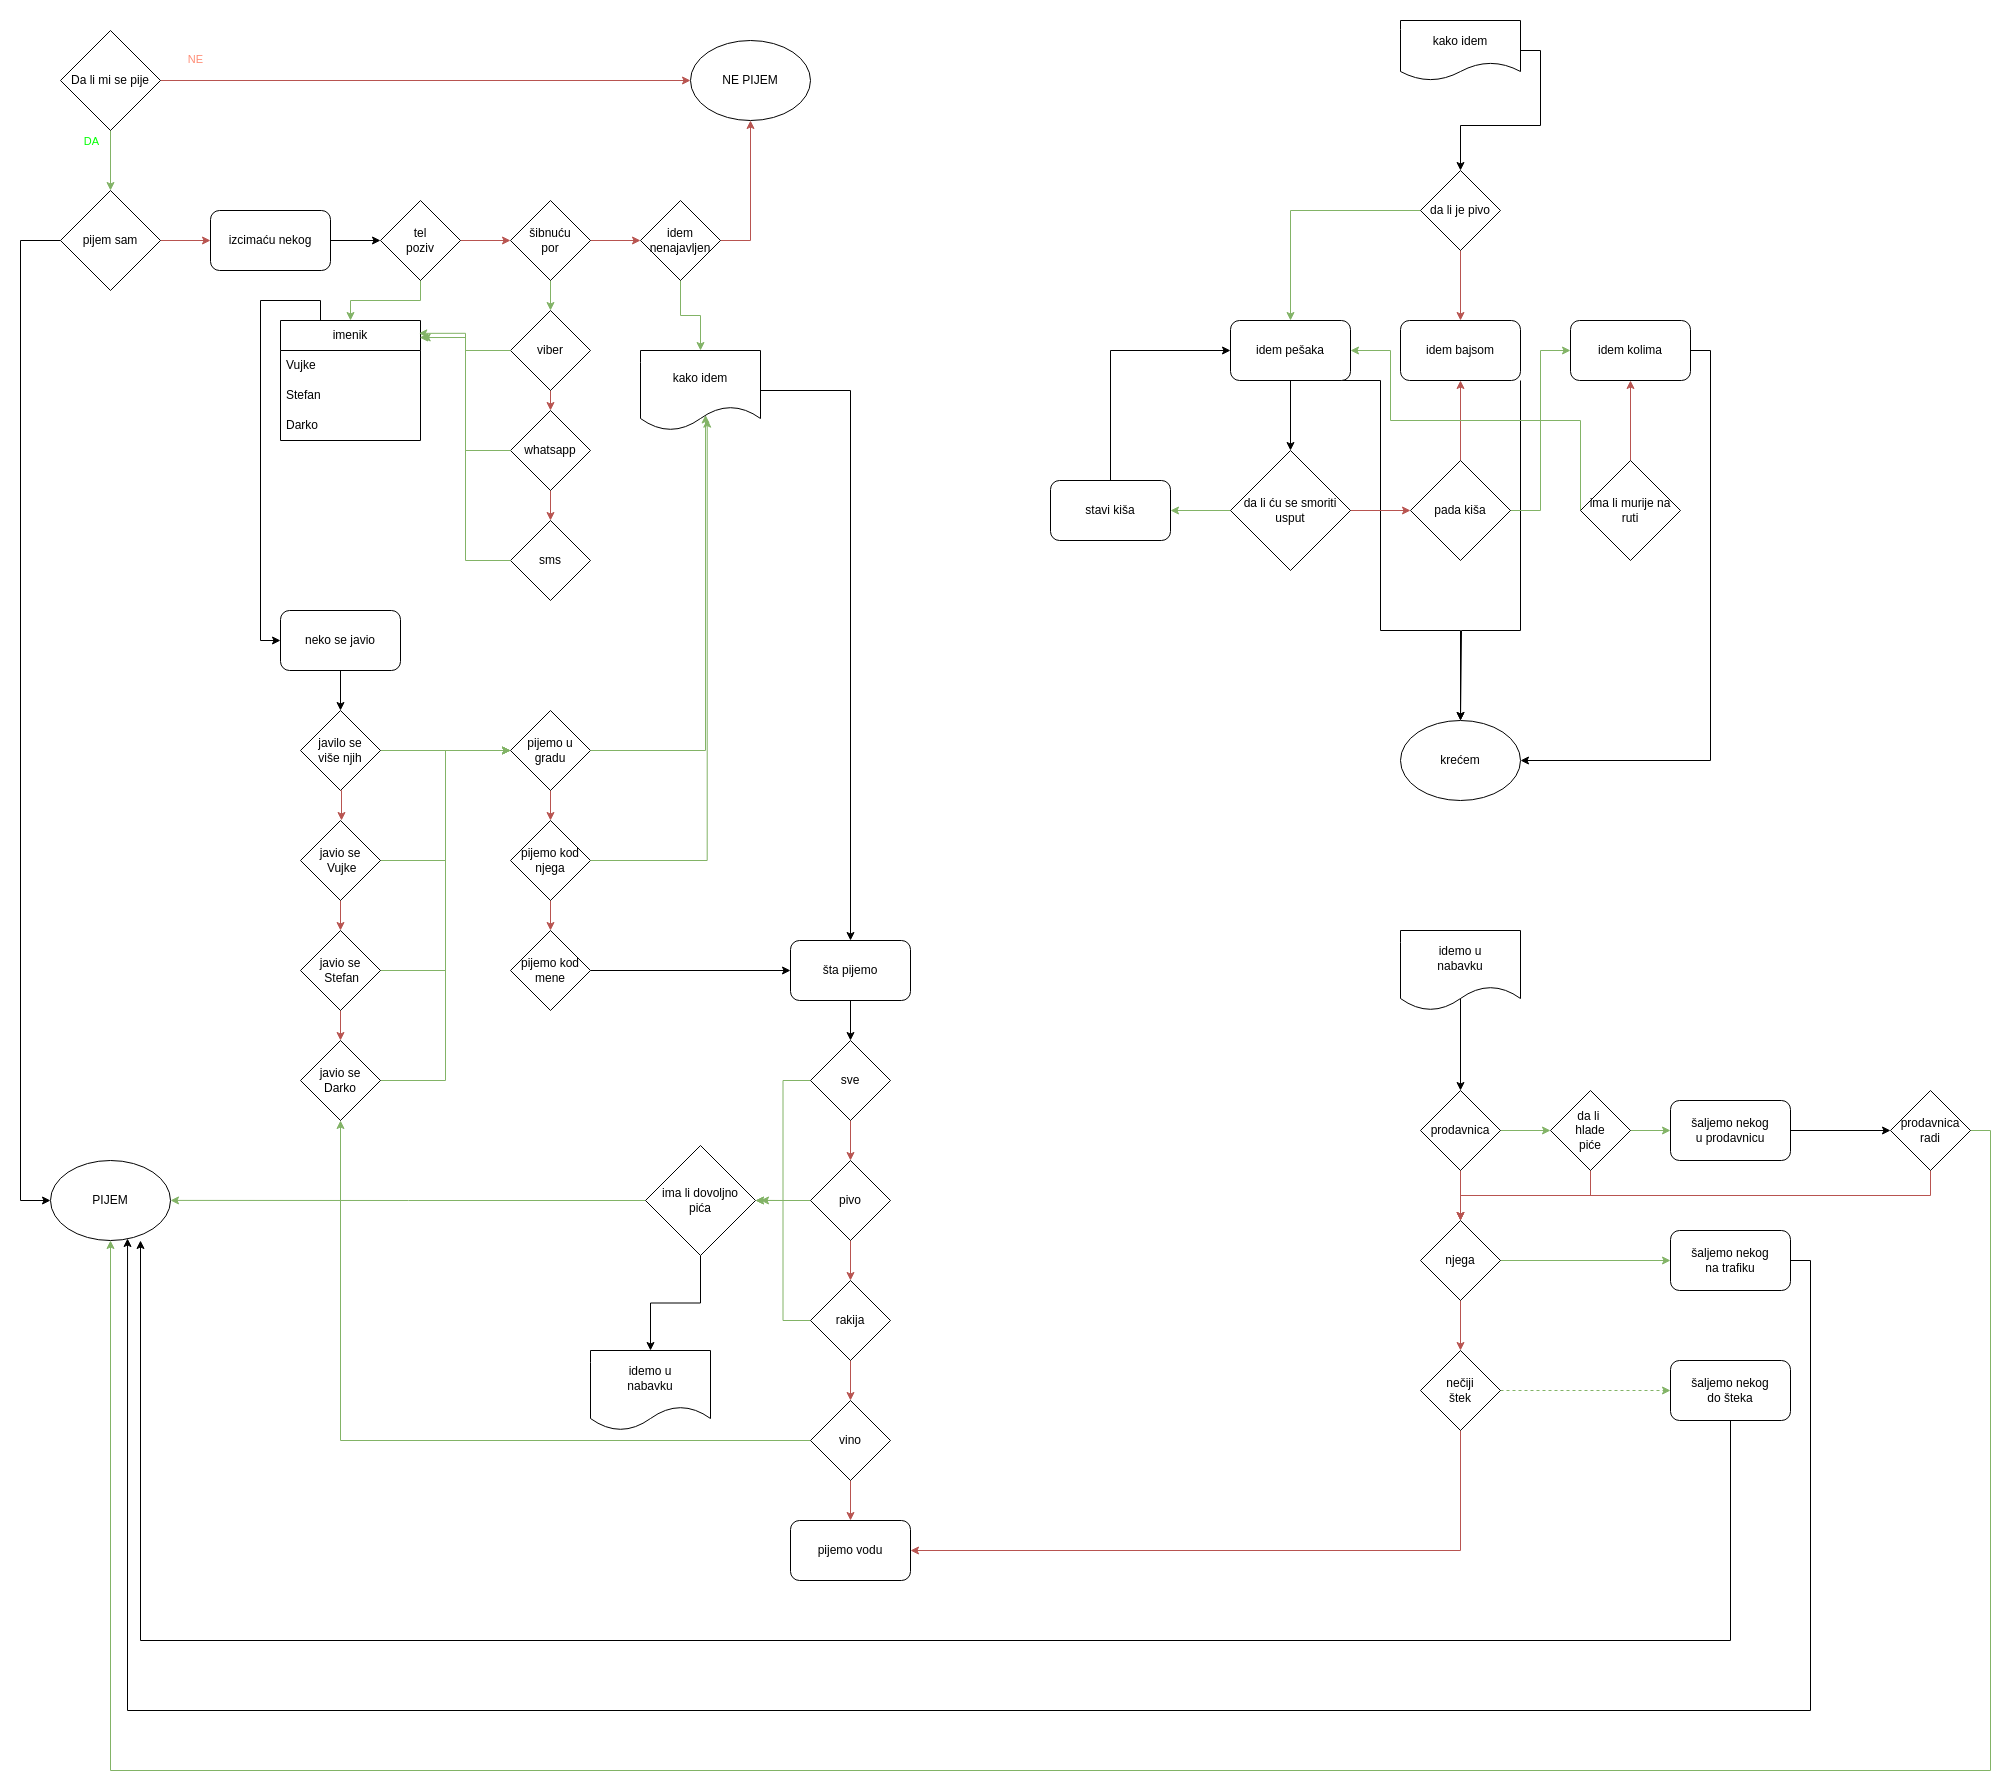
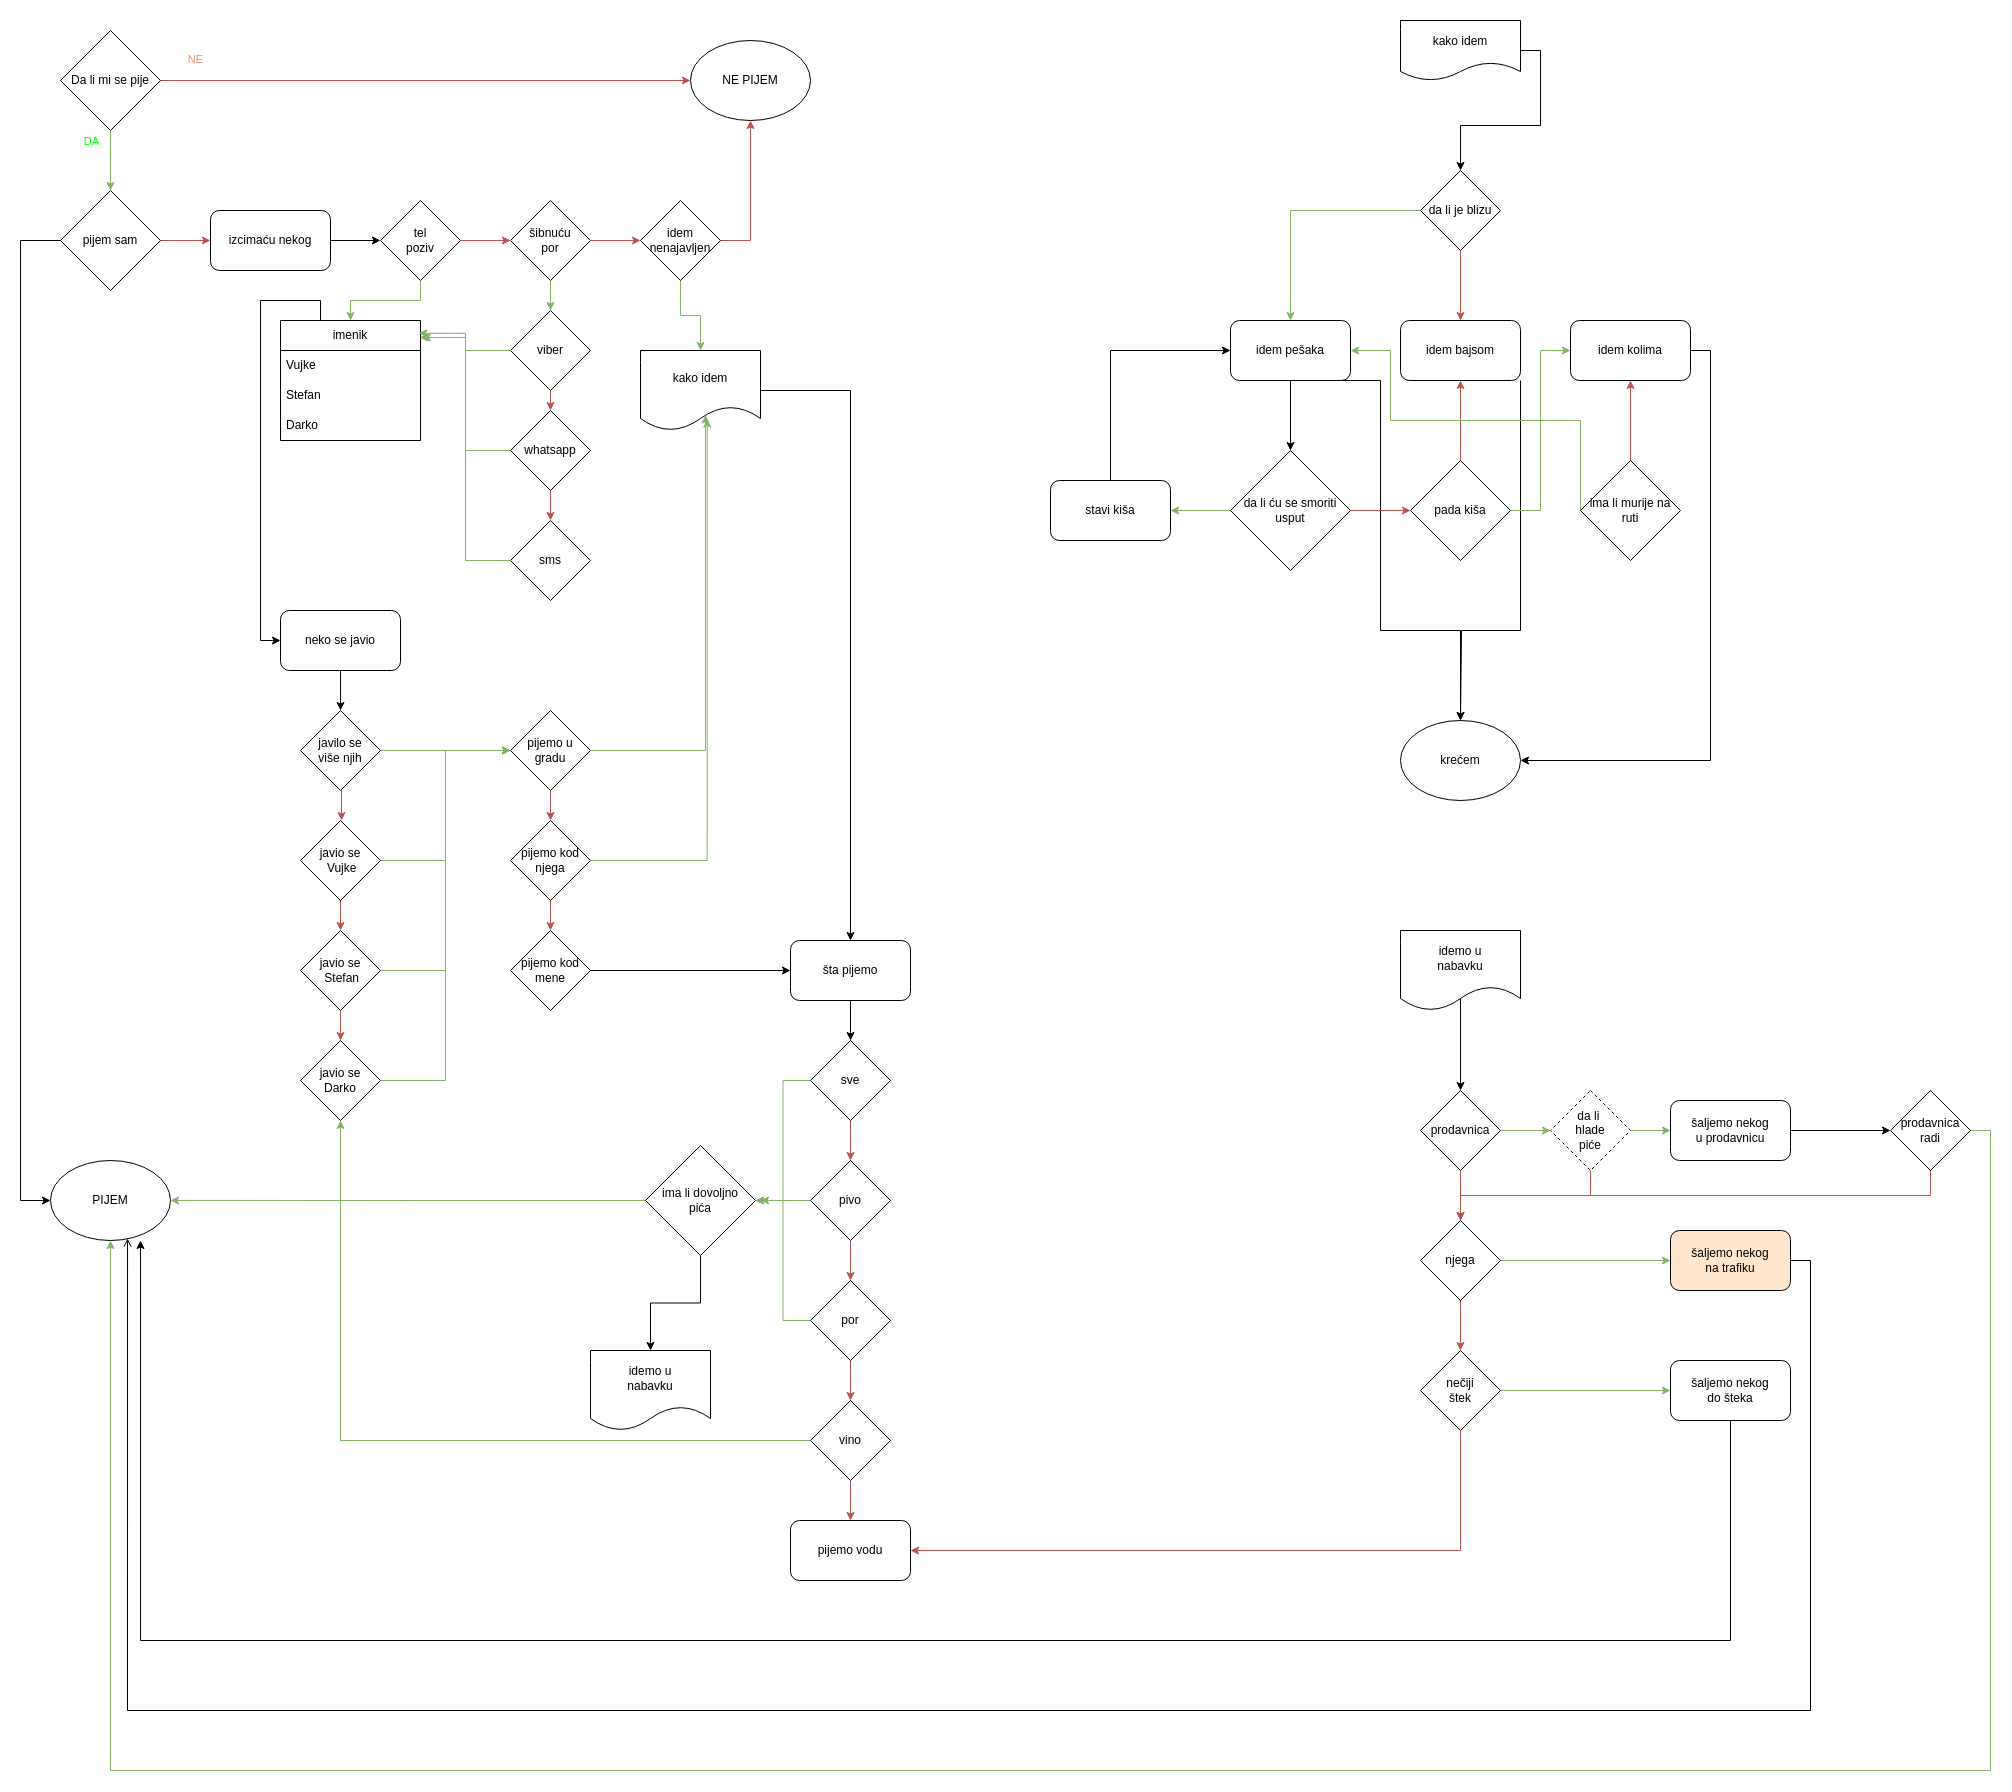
node "da li je pivo": label "da li je pivo" -> "da li je blizu"
node "da li hlade piće": style solid -> dashed
edge "šaljemo nekog na trafiku" -> "PIJEM": arrowhead classic -> open
node "šaljemo nekog na trafiku": fillcolor #ffffff -> #ffe6cc
node "rakija": label "rakija" -> "por"
edge "nečiji štek" -> "šaljemo nekog do šteka": style dashed -> solid
